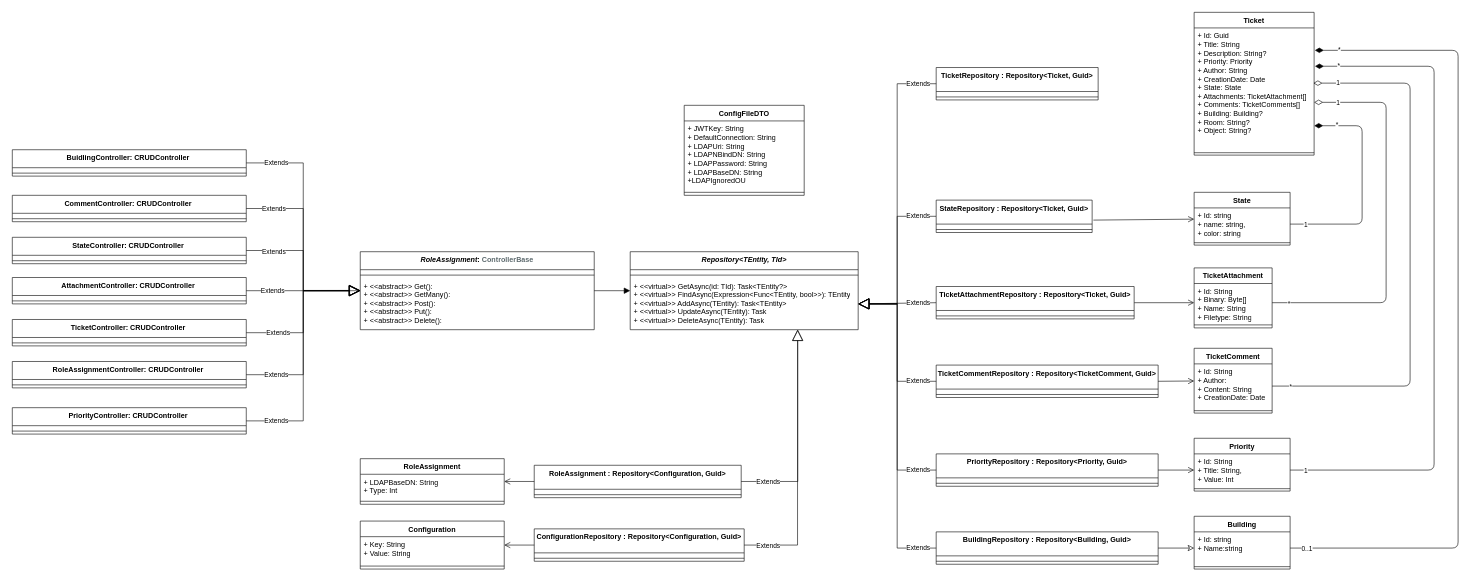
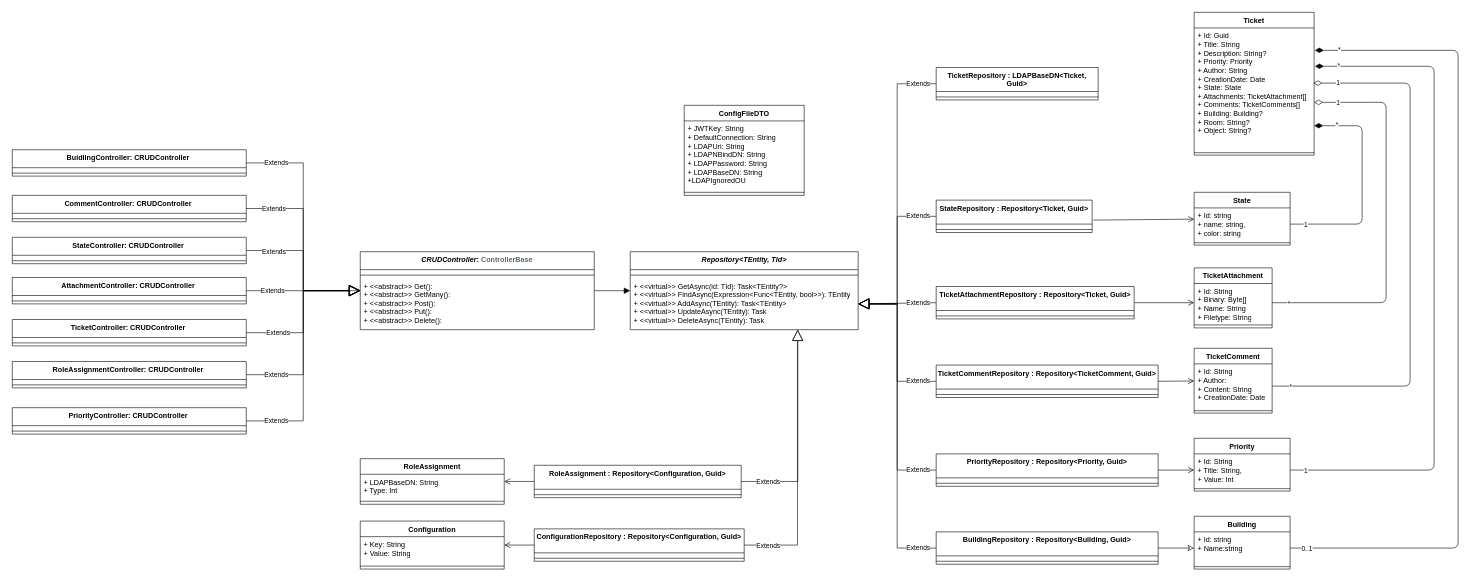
node "TicketRepository : Repository<Ticket, Guid>": label "TicketRepository : Repository<Ticket, Guid>" -> "TicketRepository : LDAPBaseDN<Ticket, Guid>"
node "RoleAssignment: ControllerBase": label "RoleAssignment: ControllerBase" -> "CRUDController: ControllerBase"
